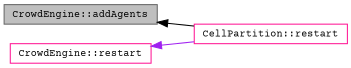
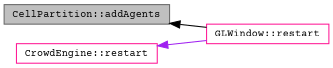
node "CrowdEngine::addAgents": label "CrowdEngine::addAgents" -> "CellPartition::addAgents"
node "CellPartition::restart": label "CellPartition::restart" -> "GLWindow::restart"
